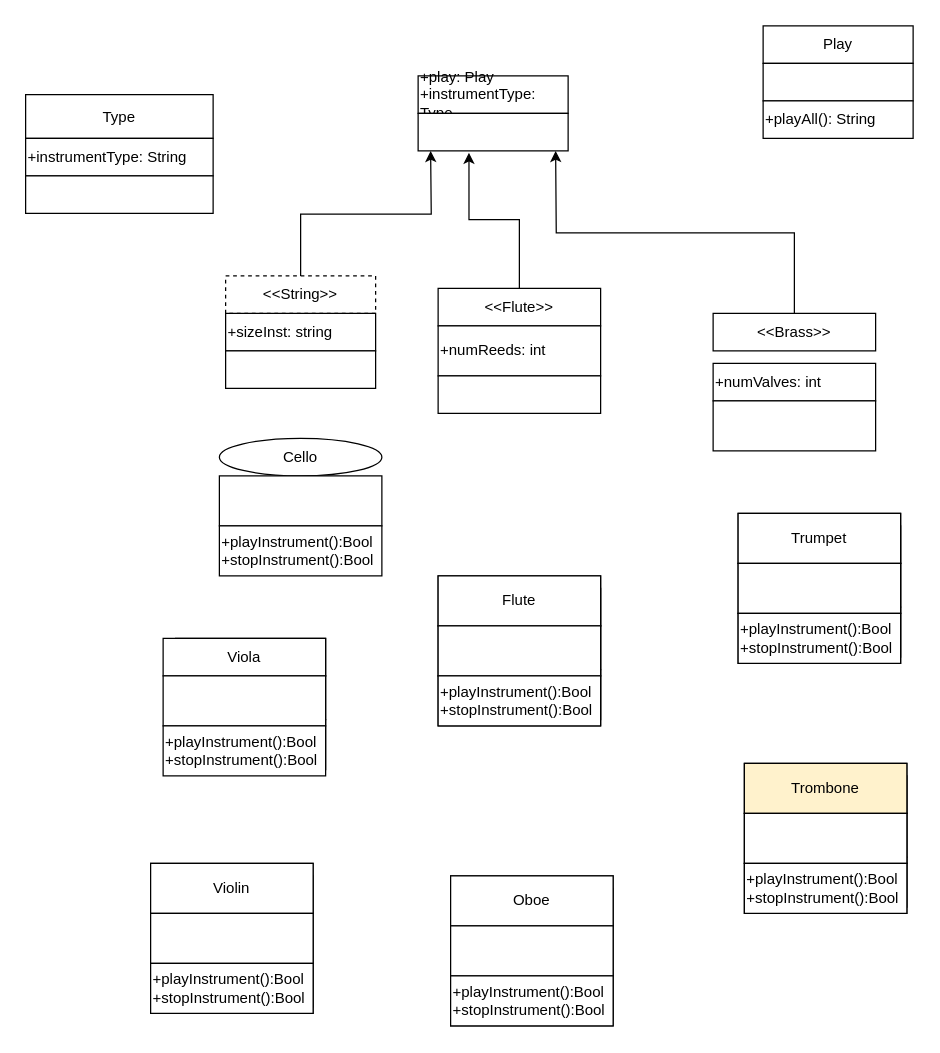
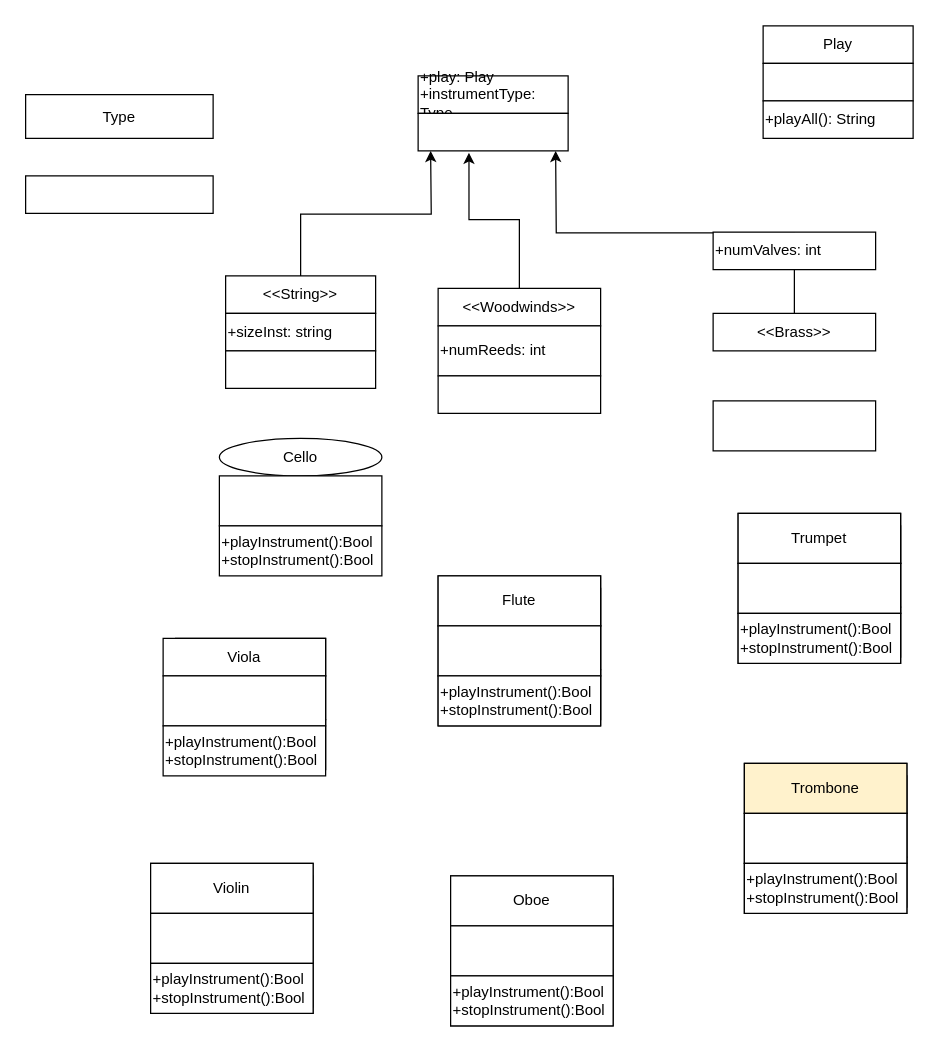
node "+instrumentType: String": removed
node "<<String>>": style dashed -> solid
node "<<Flute>>": label "<<Flute>>" -> "<<Woodwinds>>"
node "+numValves: int": moved (794, 382) -> (794, 251)
